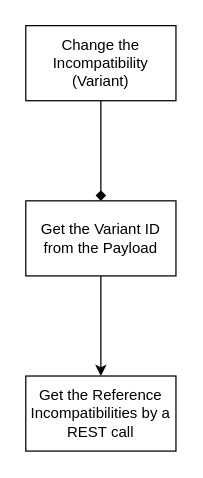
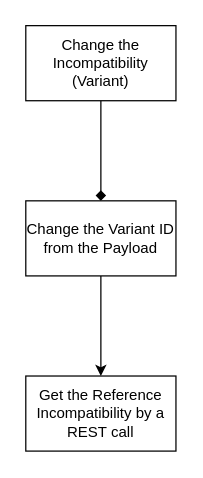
node "Get the Variant ID from the Payload": label "Get the Variant ID from the Payload" -> "Change the Variant ID from the Payload"
node "Get the Reference Incompatibilities by a REST call": label "Get the Reference Incompatibilities by a REST call" -> "Get the Reference Incompatibility by a REST call"
